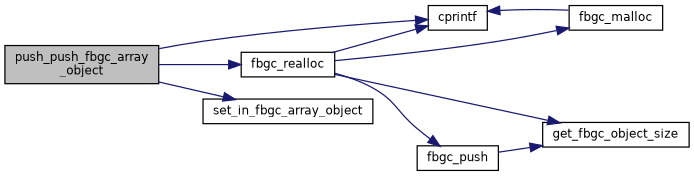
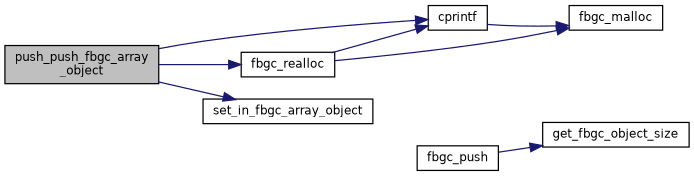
edge "fbgc_malloc" -> "cprintf": reversed
edge "fbgc_realloc" -> "get_fbgc_object_size": removed
edge "fbgc_realloc" -> "fbgc_push": removed
